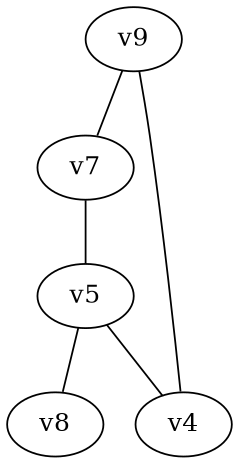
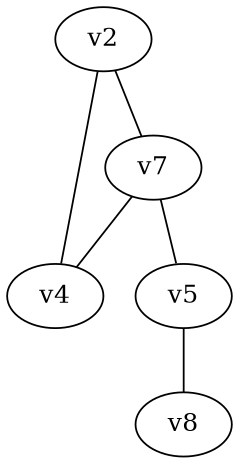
node "v9": label "v9" -> "v2"
edge "v5" -- "v4": now "v7" -- "v4"
